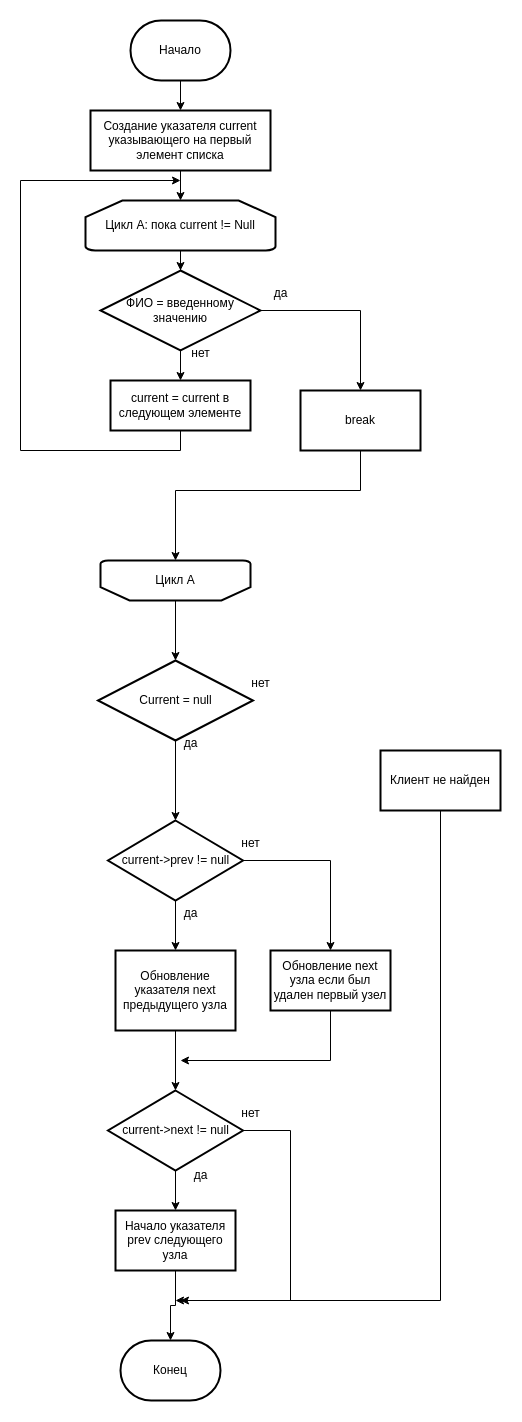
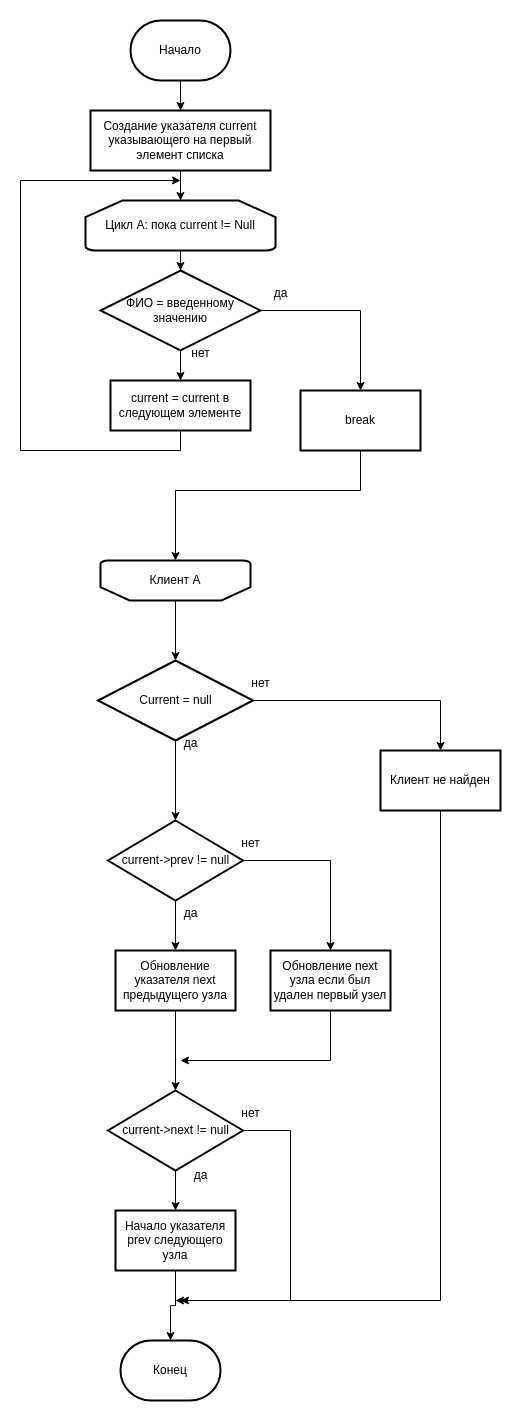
node "Цикл А": label "Цикл А" -> "Клиент А"
edge "Current = null" -> "Клиент не найден": added
node "Обновление указателя next предыдущего узла": size 120x80 -> 120x60
